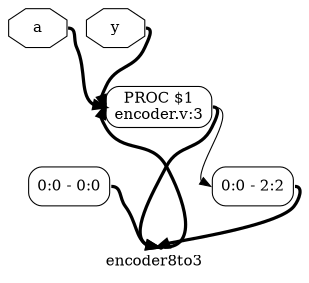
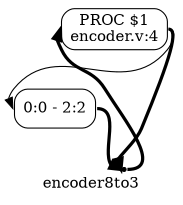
node "a": removed
node "y": removed
node "PROC $1 encoder.v:3": label "PROC $1 encoder.v:3" -> "PROC $1 encoder.v:4"
node "0:0 - 0:0": removed
